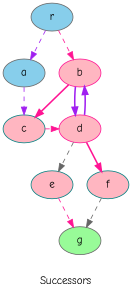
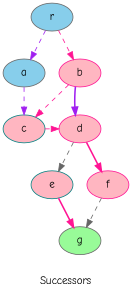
edge "b" -> "c": style bold -> dashed
edge "d" -> "b": removed
node "f": color teal -> deeppink
edge "e" -> "g": style dashed -> bold
